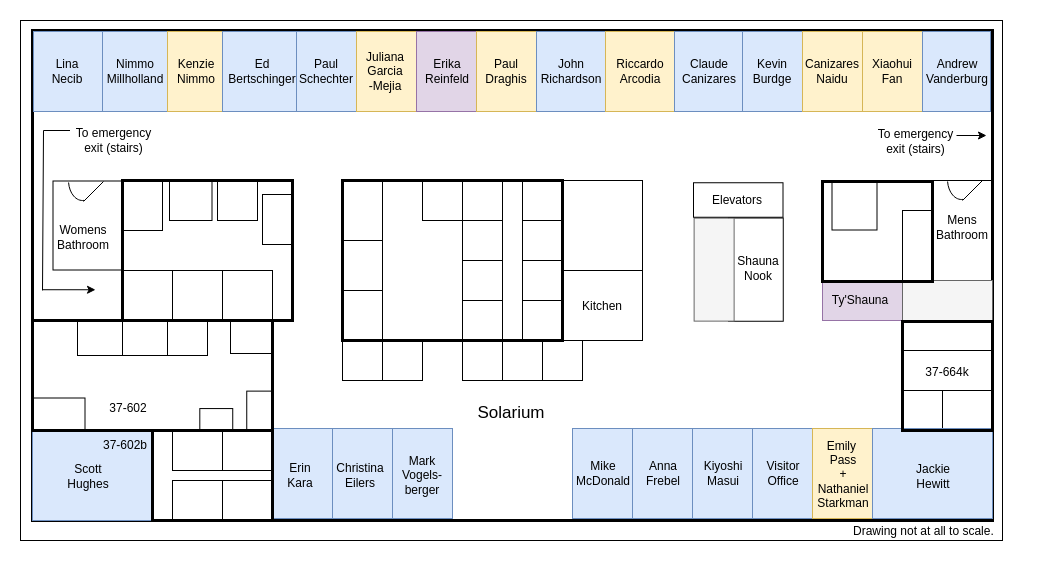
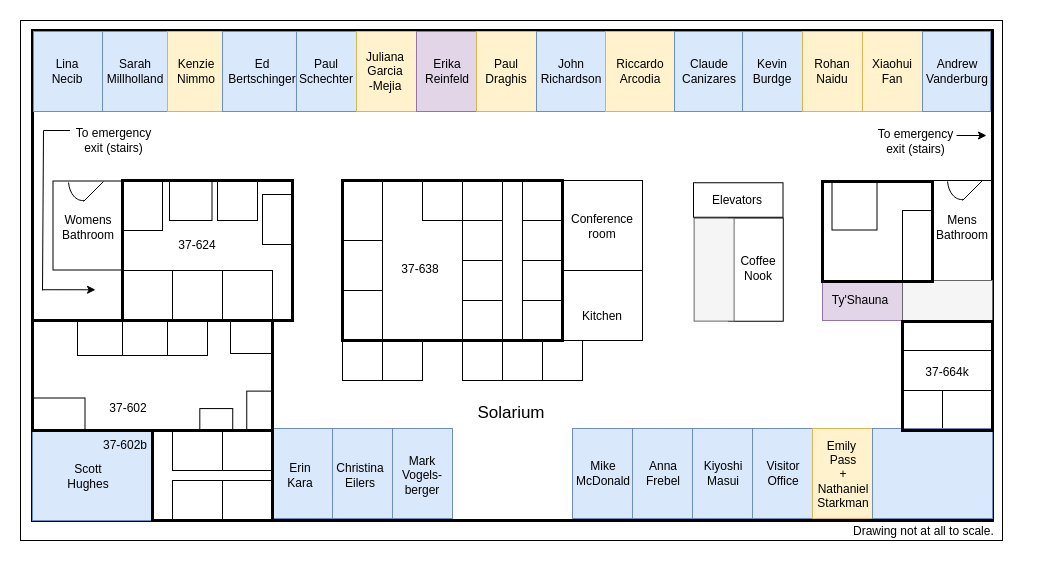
node "Nimmo Millholland": label "Nimmo Millholland" -> "Sarah Millholland"
node "Canizares Naidu": label "Canizares Naidu" -> "Rohan Naidu"
node "Conference room": added
node "Womens Bathroom": moved (83, 237) -> (88, 227)
node "37-624": added
node "Shauna Nook": label "Shauna Nook" -> "Coffee Nook"
node "37-638": added
node "Kitchen": moved (603, 307) -> (603, 317)
node "Jackie Hewitt": removed
